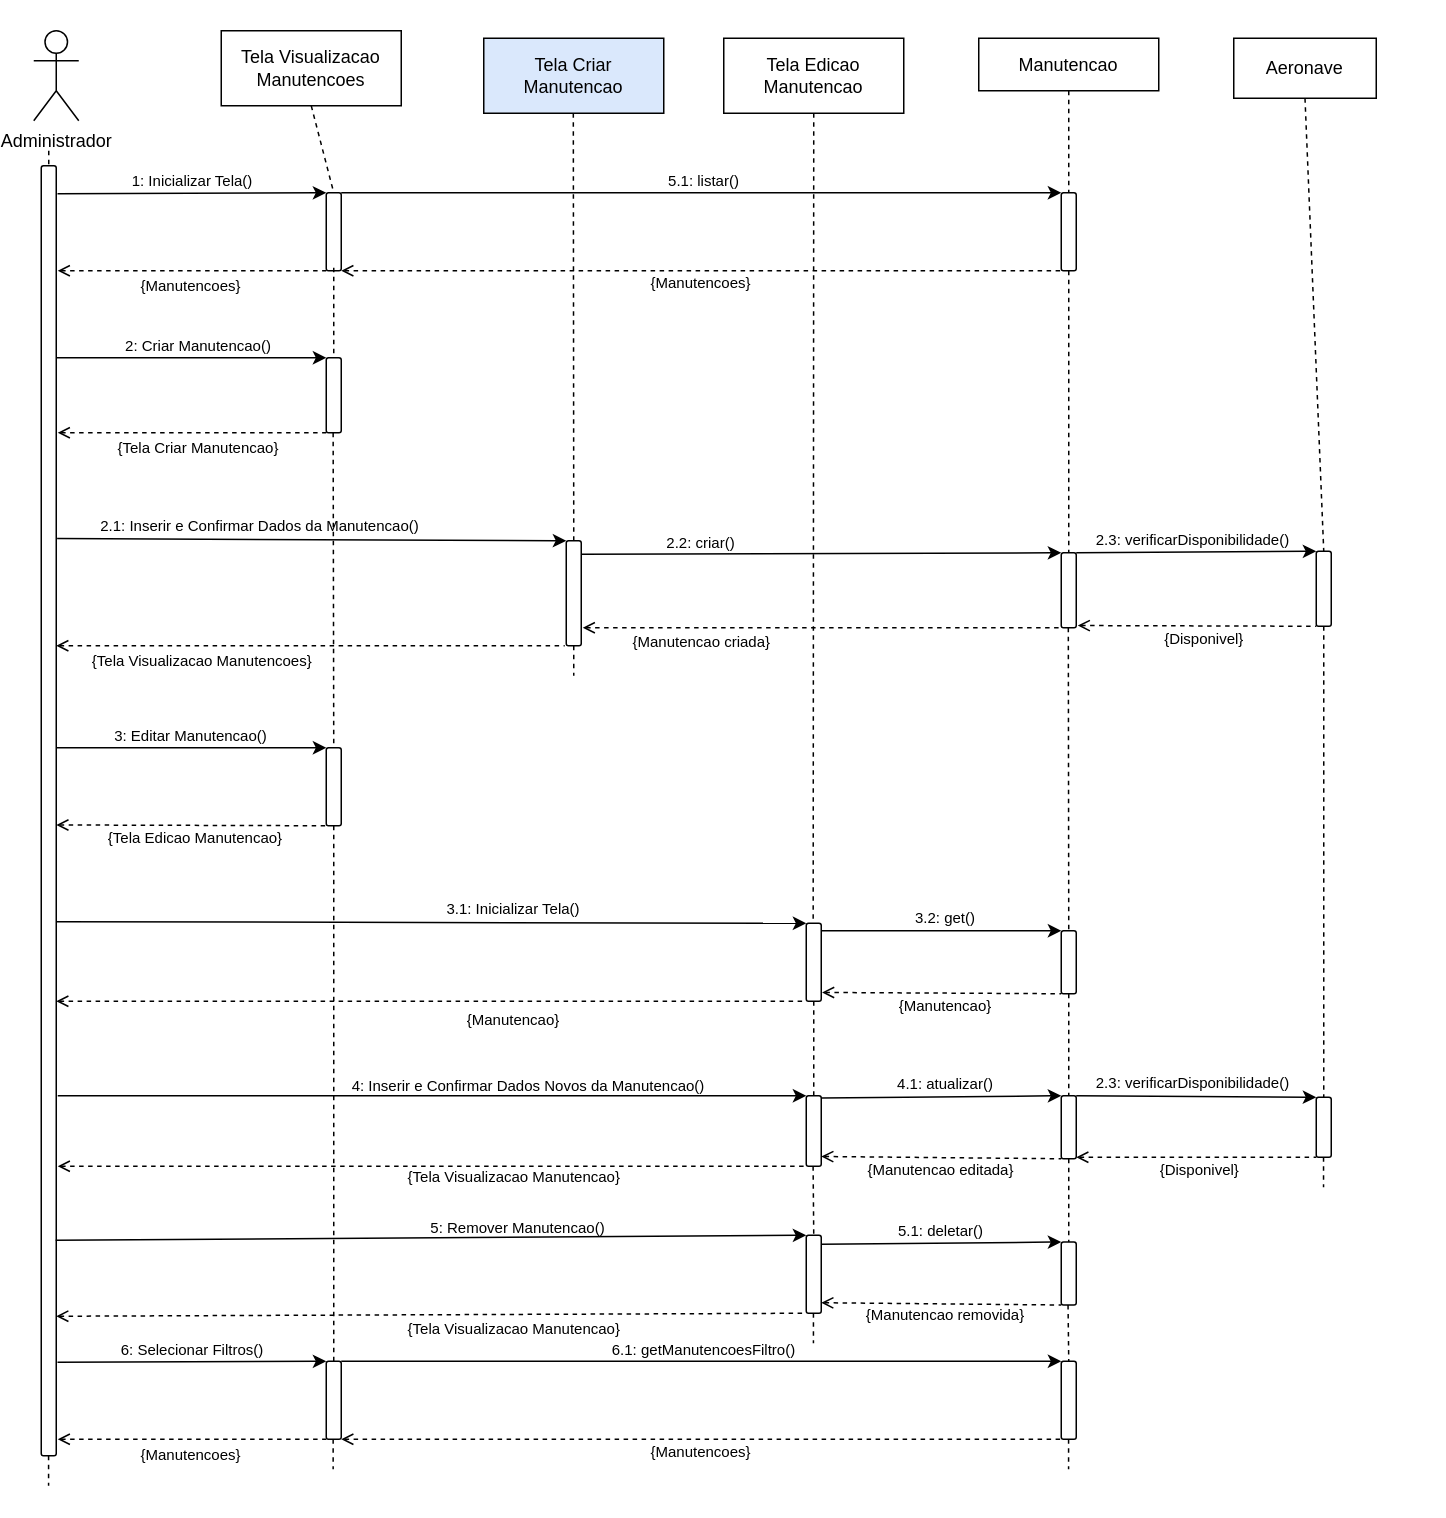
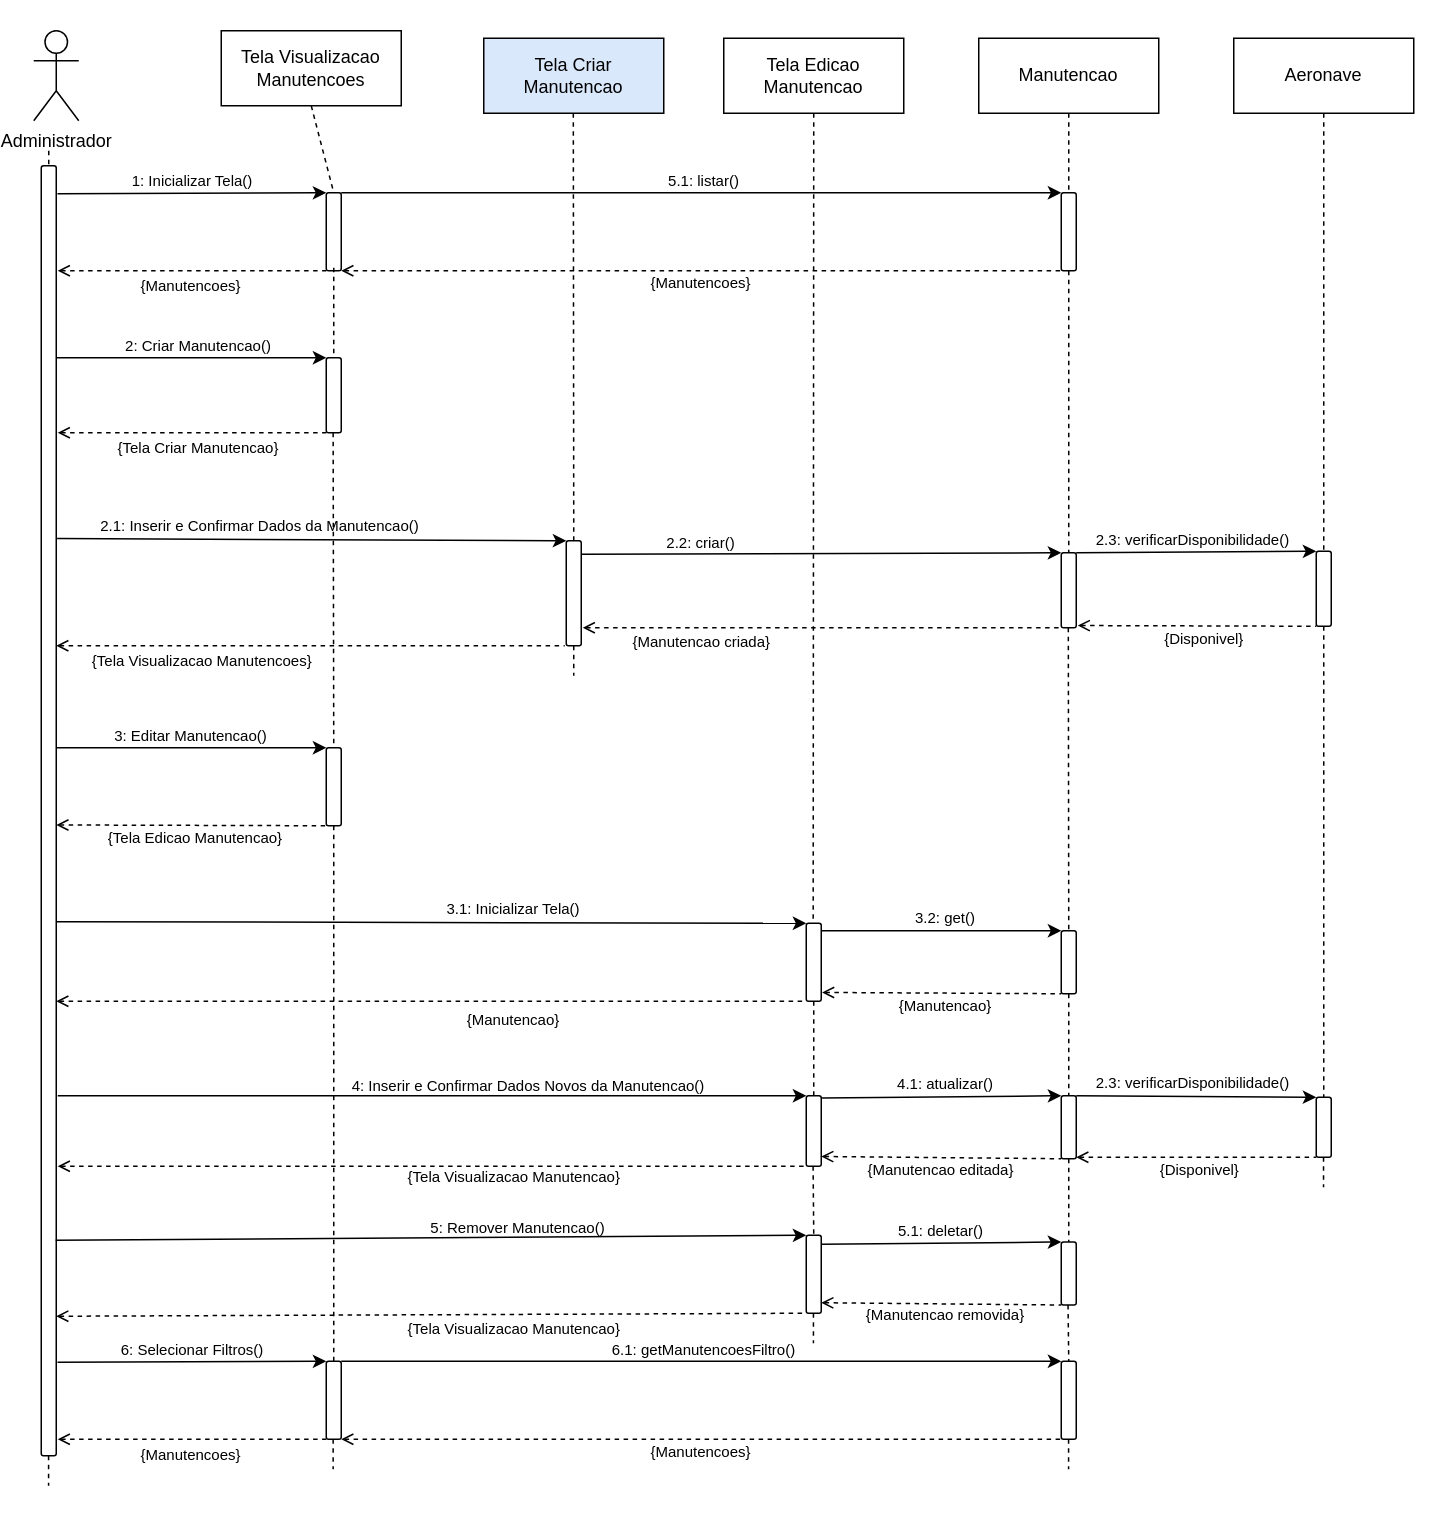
node "Manutencao": size 180x53 -> 180x75
node "Aeronave": size 143x60 -> 180x75
